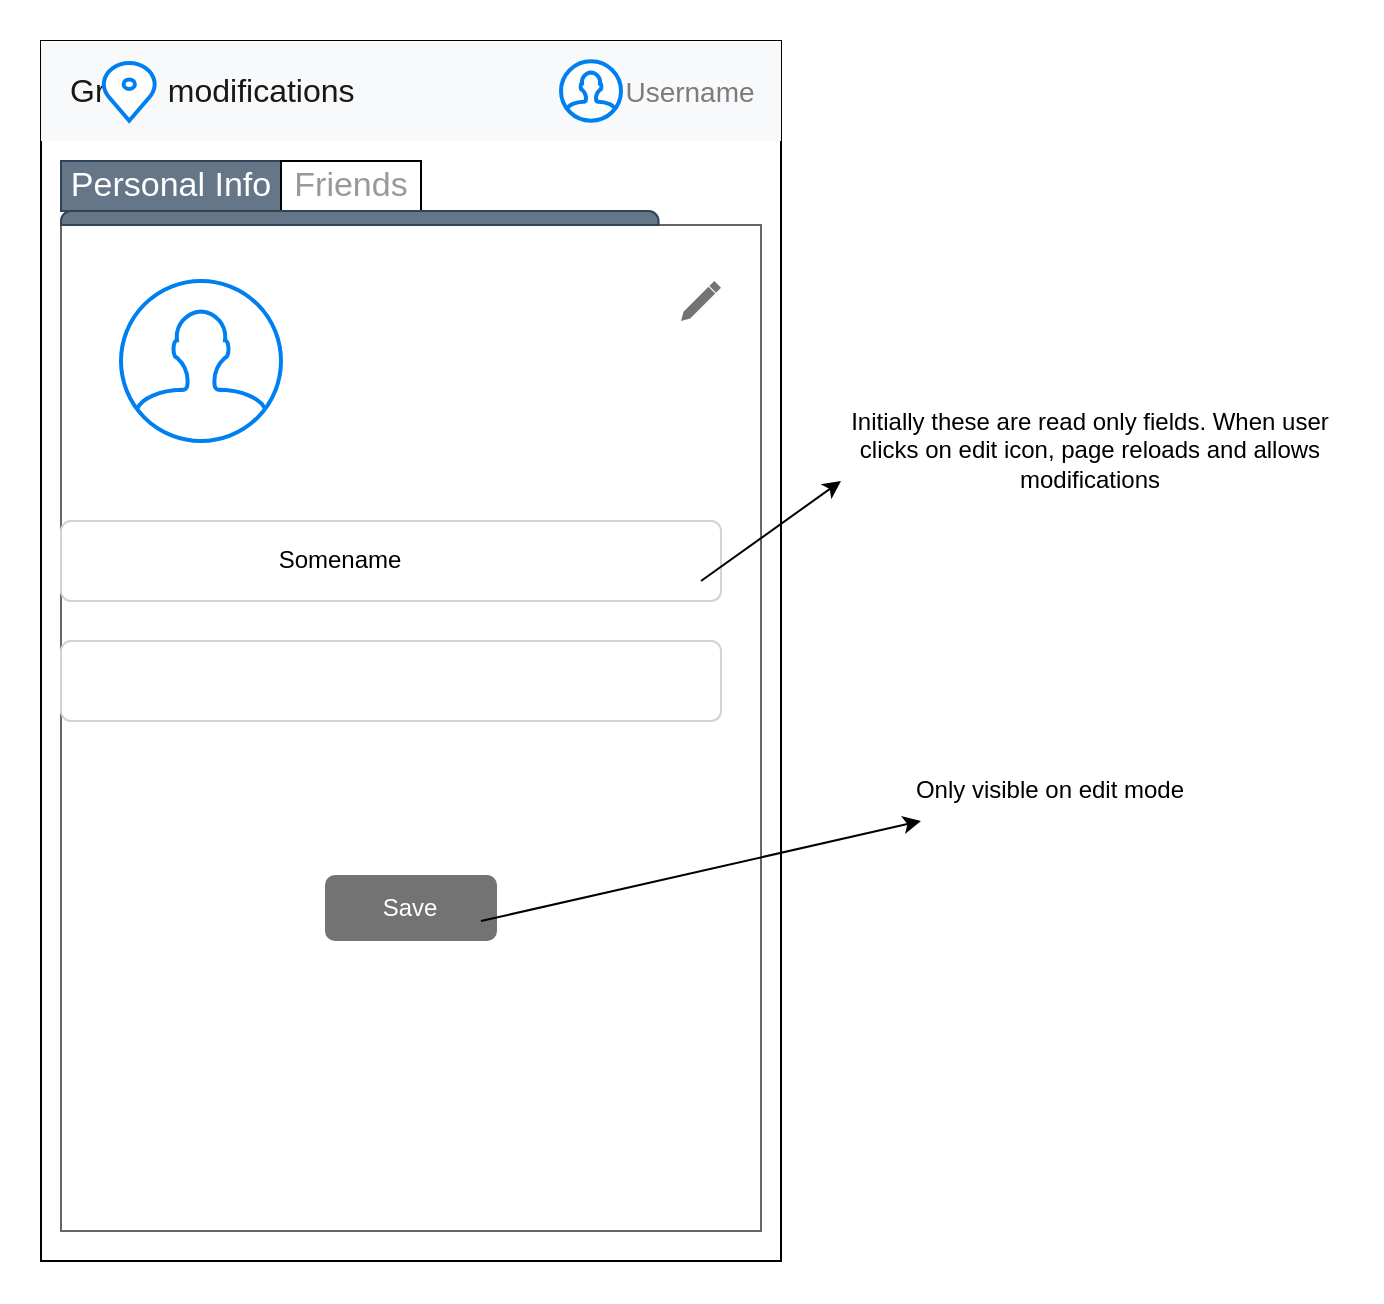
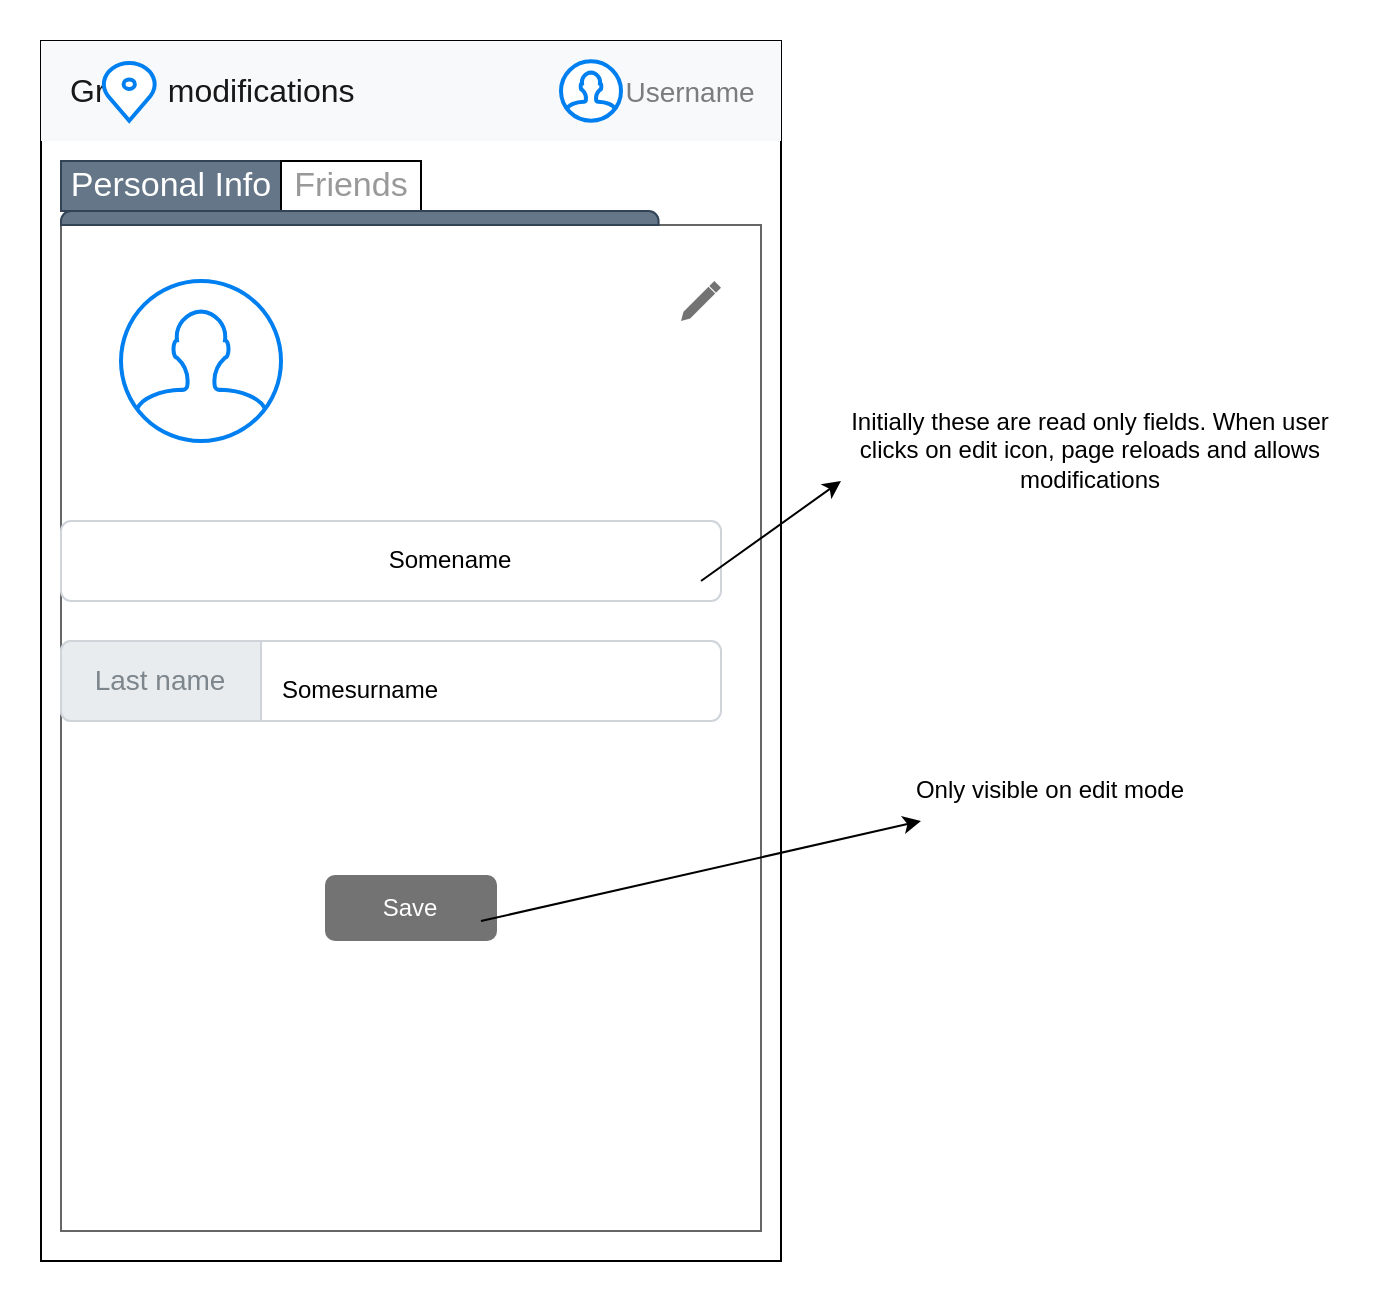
node "Somename": moved (341, 561) -> (451, 561)
node "Last name": added
node "Somesurname": added
